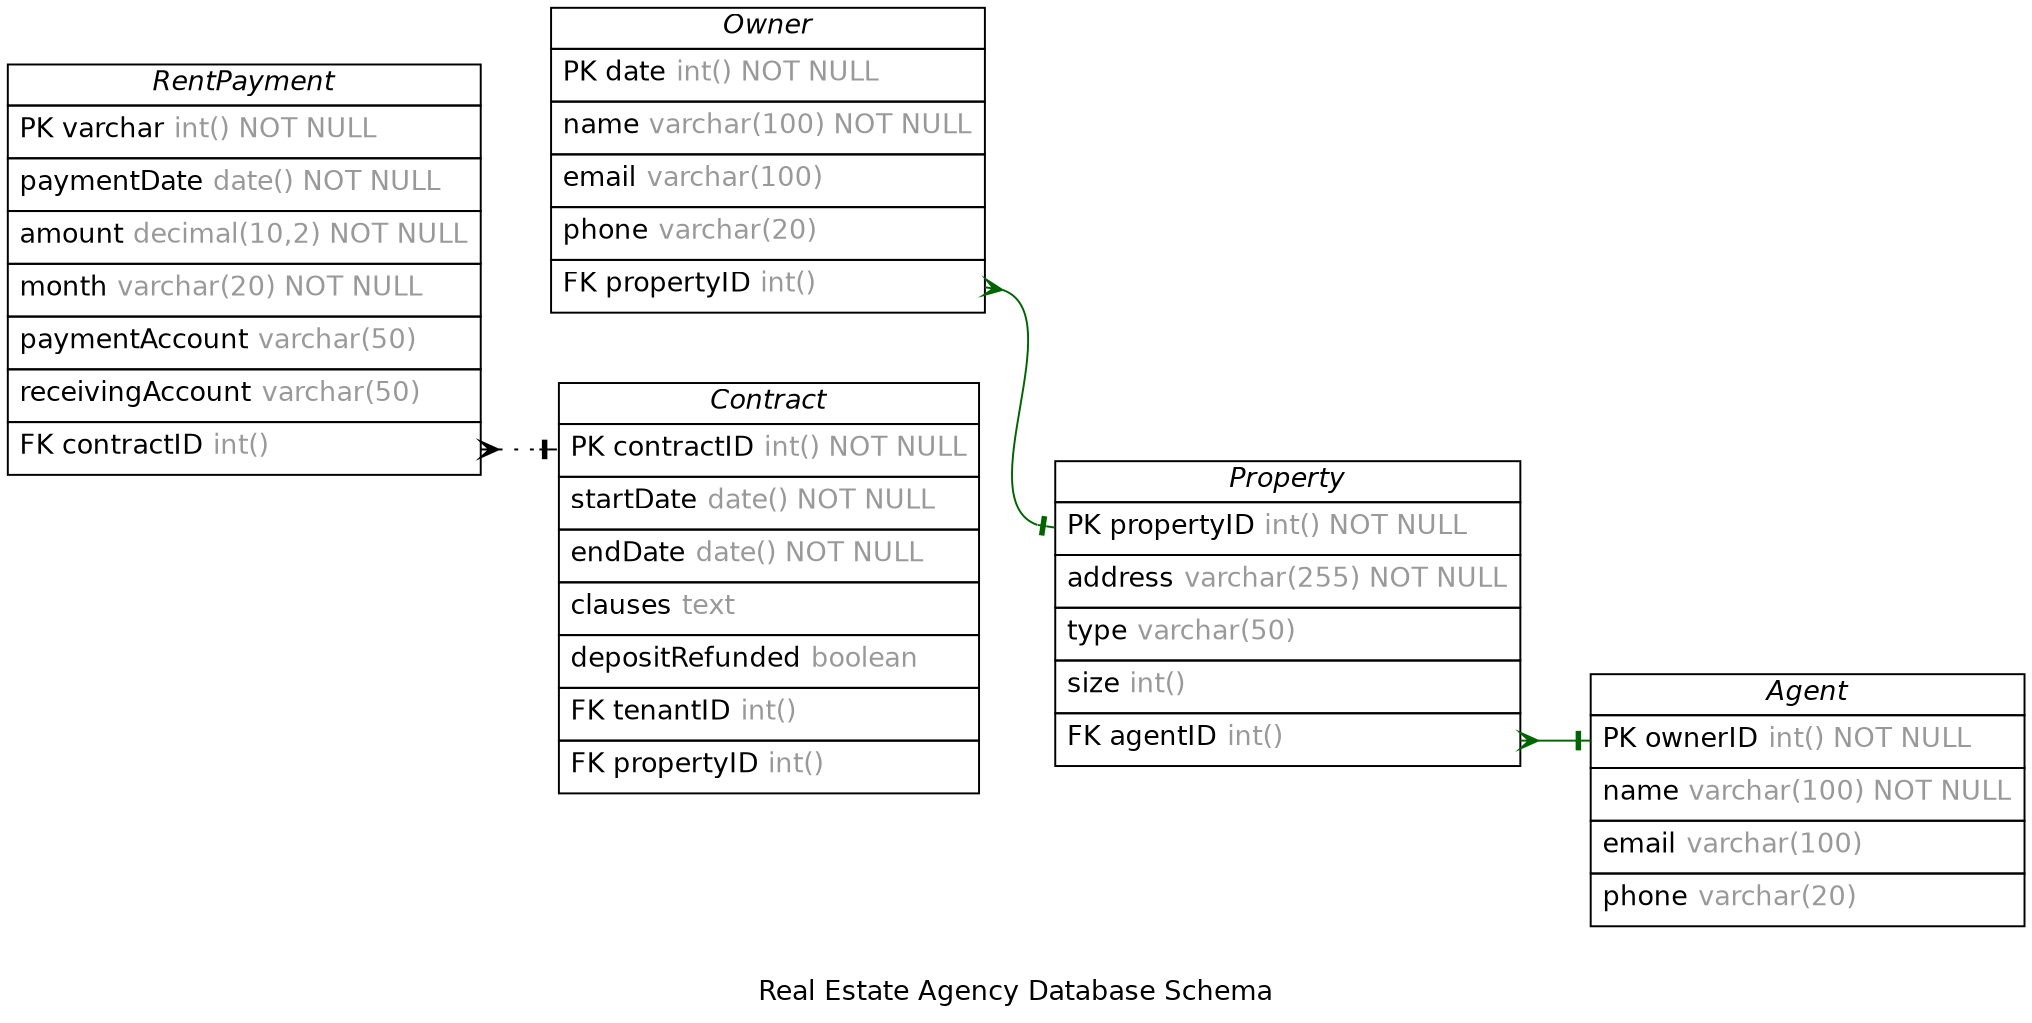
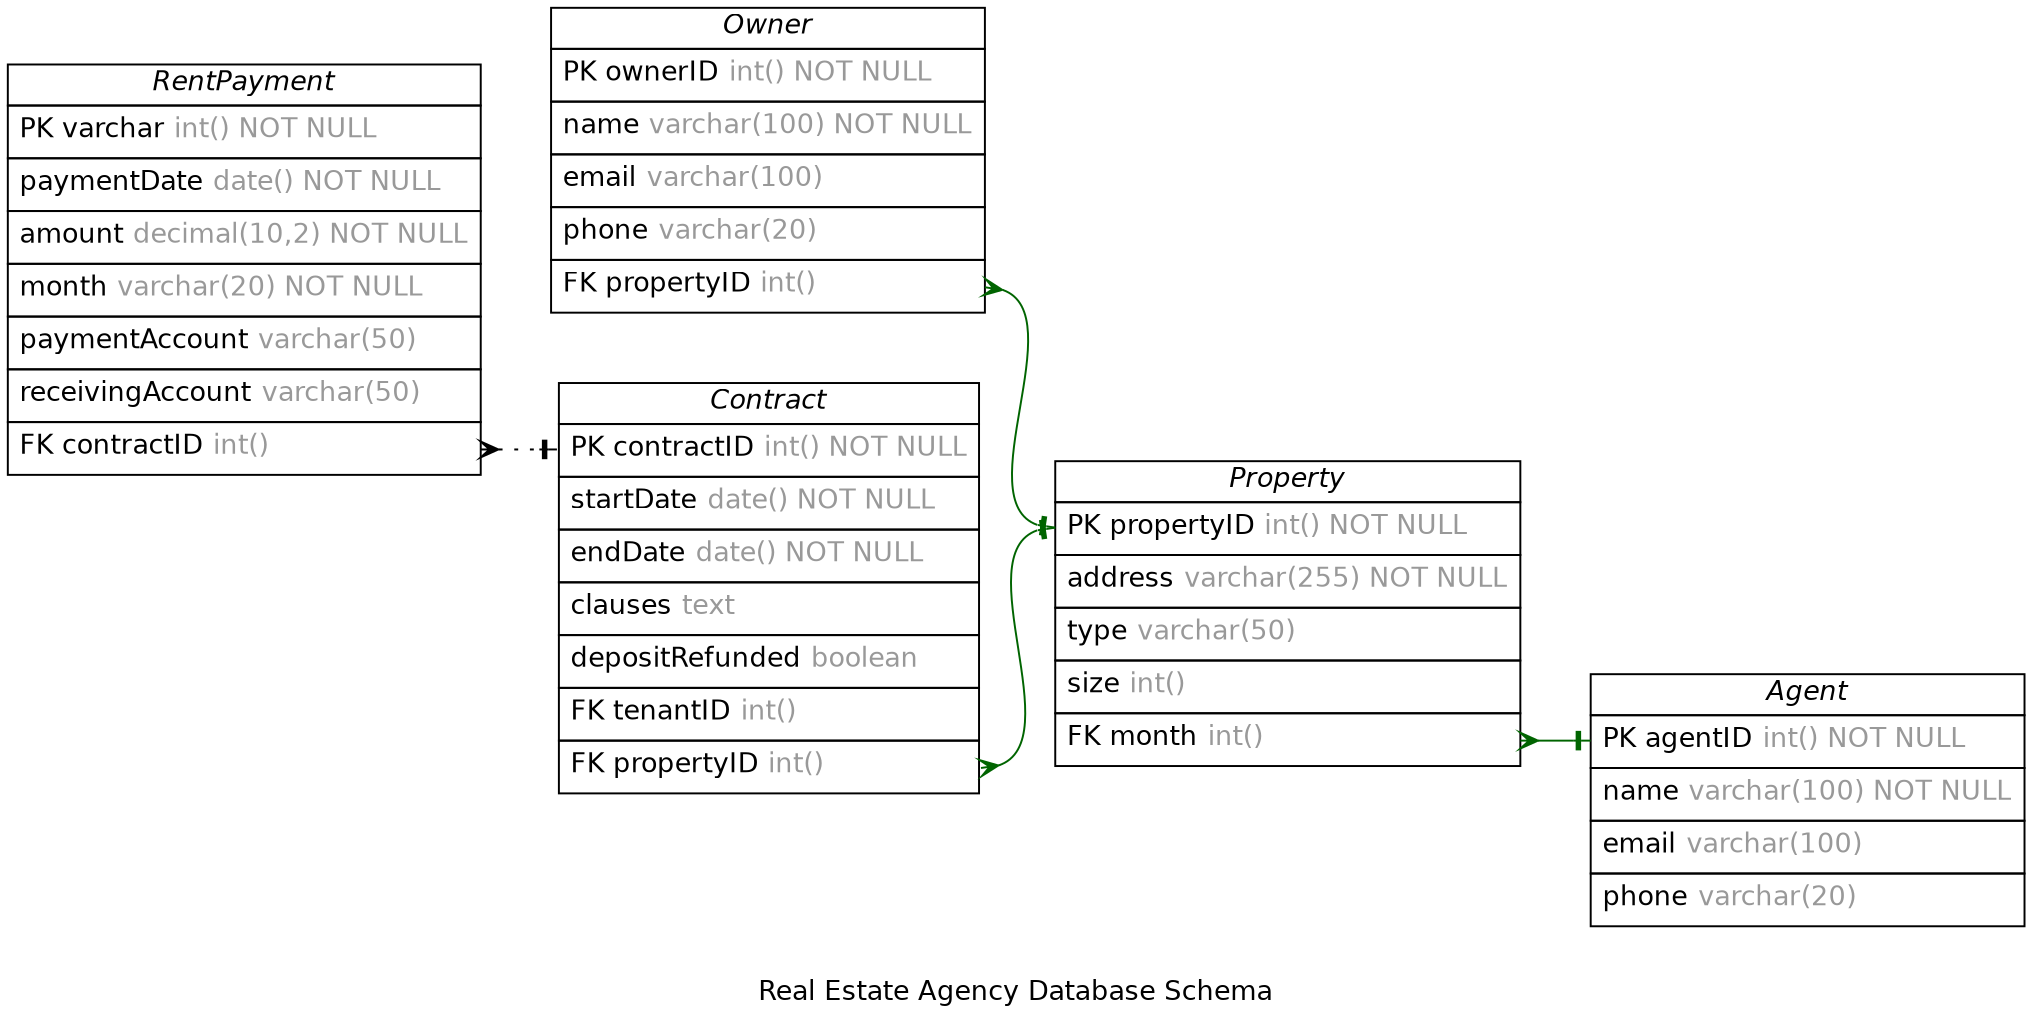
node "Owner": text "PK date" -> "PK ownerID"
edge "Contract" -- "Property": added
node "Property": text "FK agentID" -> "FK month"
node "Agent": text "PK ownerID" -> "PK agentID"
